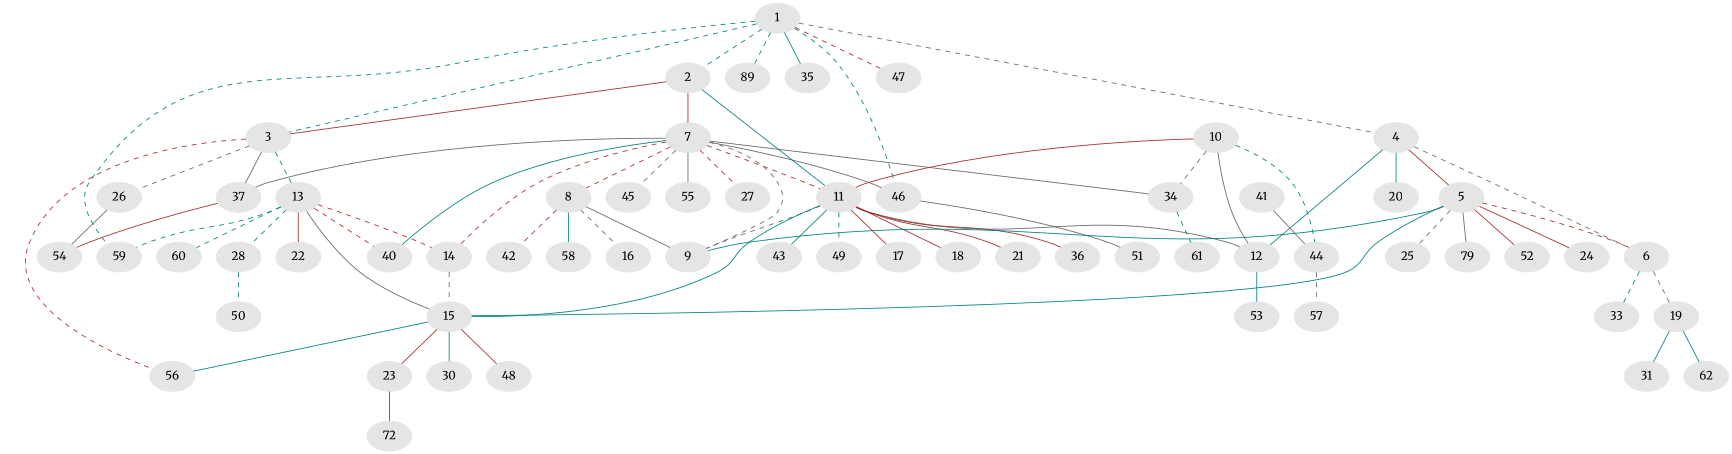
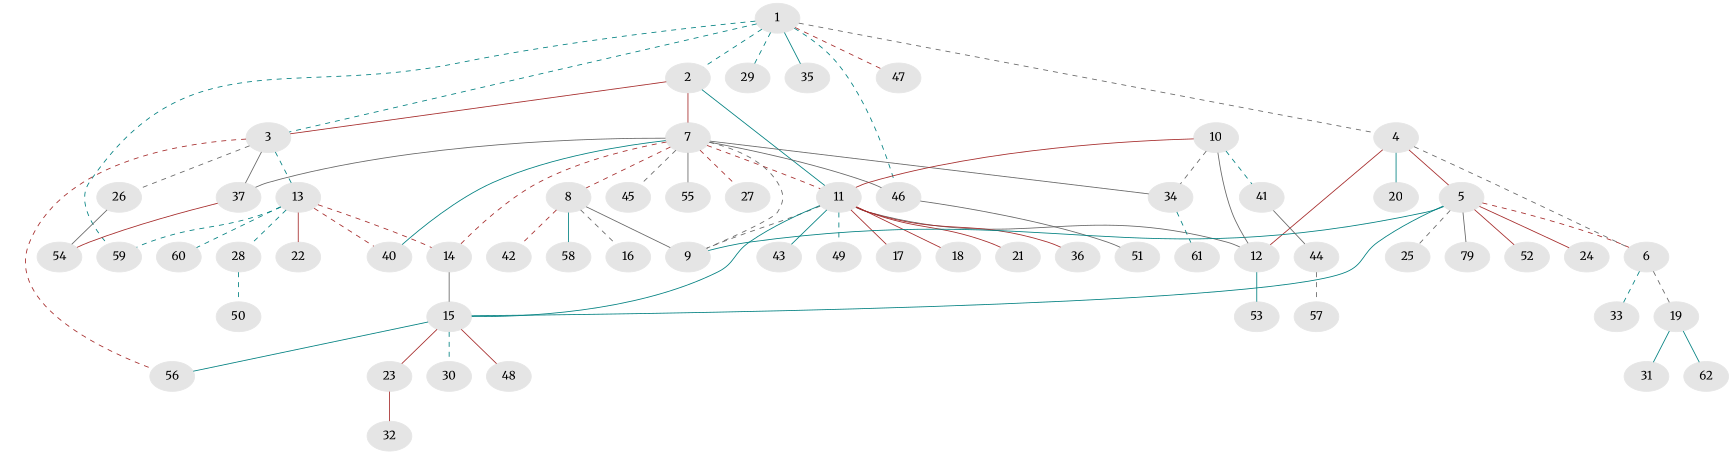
node "89": label "89" -> "29"
edge "10" -- "44": now "10" -- "41"
edge "4" -- "12": color teal -> brown
edge "13" -- "15": removed
edge "14" -- "15": style dashed -> solid
edge "15" -- "30": style solid -> dashed
node "72": label "72" -> "32"
